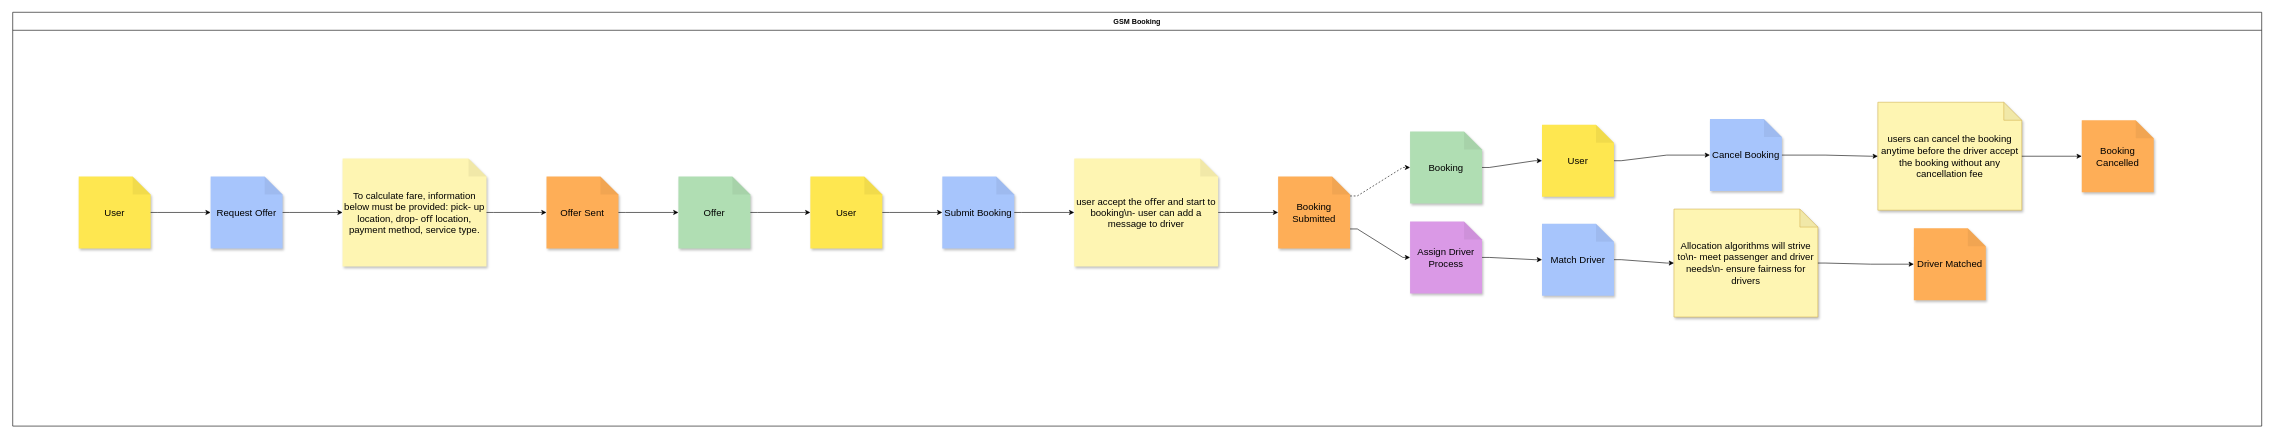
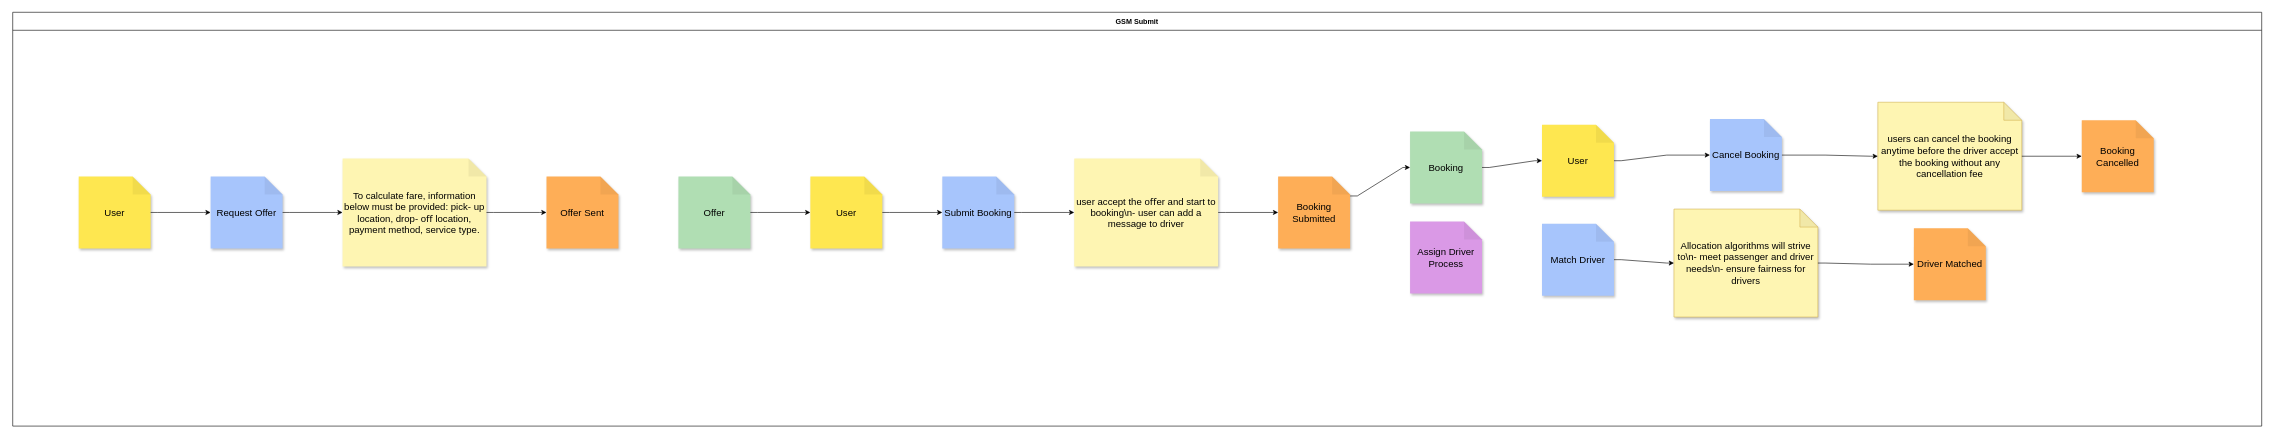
node "GSM Booking": label "GSM Booking" -> "GSM Submit"
edge "Booking Submitted" -> "Booking": style dashed -> solid
edge "Offer Sent" -> "Offer": removed
edge "Booking Submitted" -> "Assign Driver Process": removed
edge "Assign Driver Process" -> "Match Driver": removed
